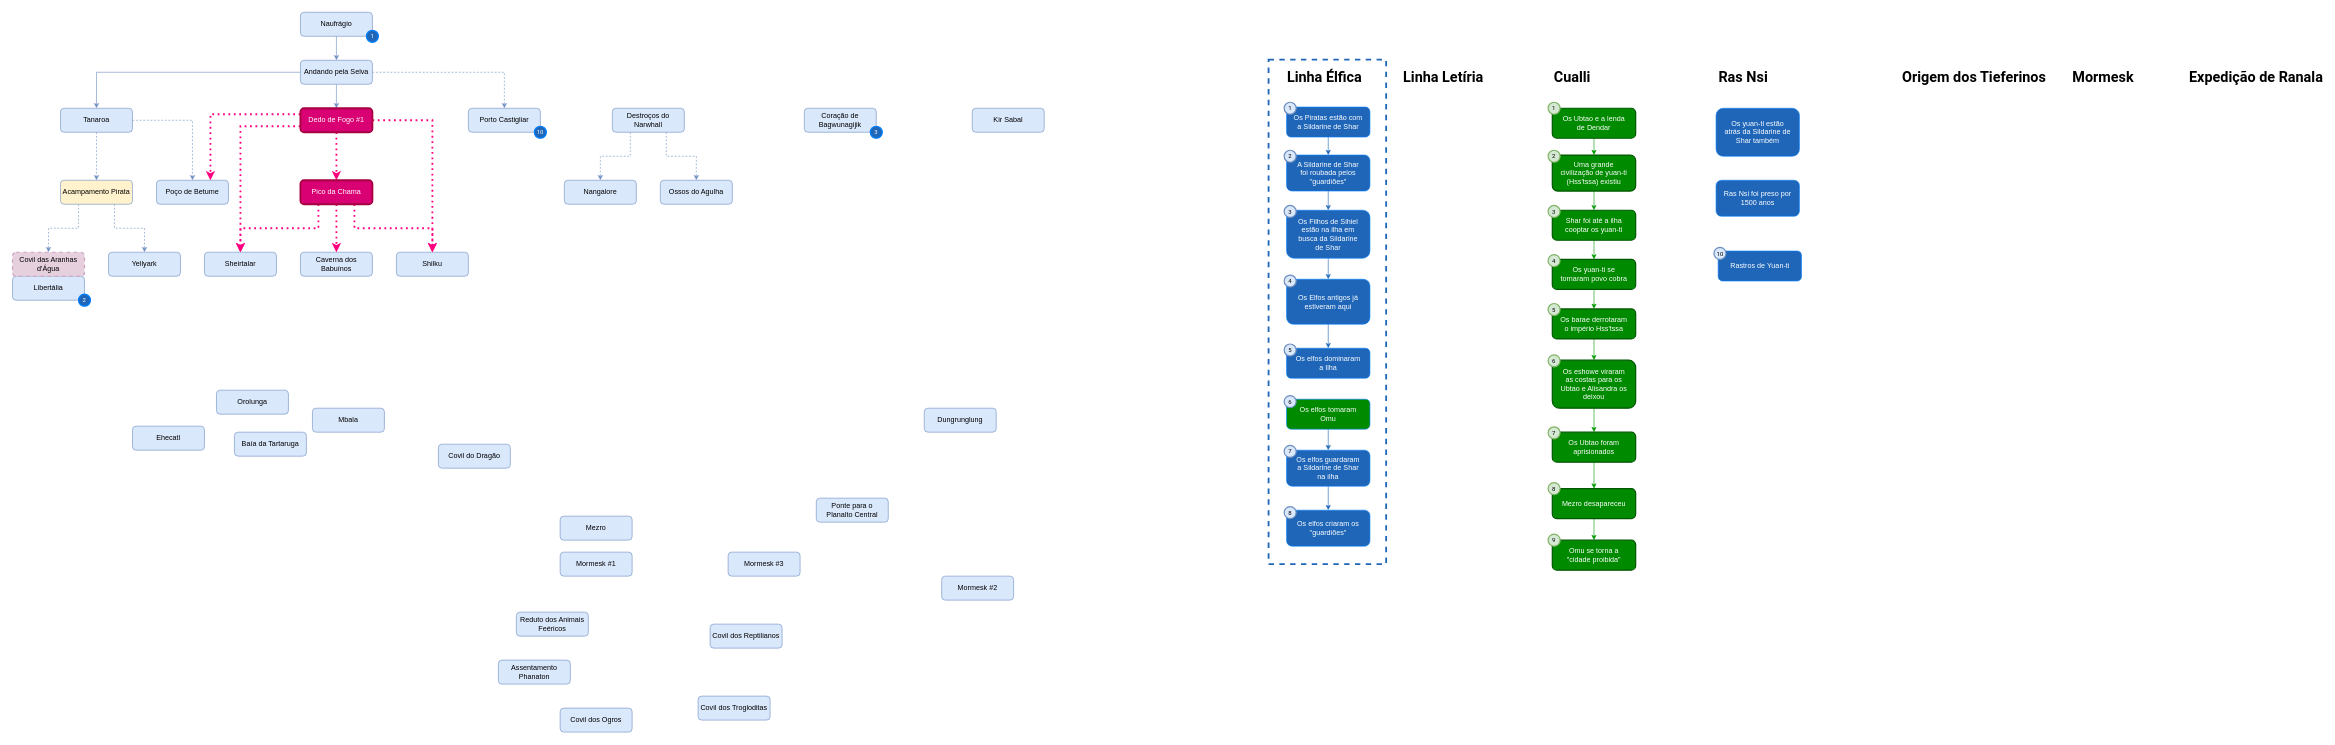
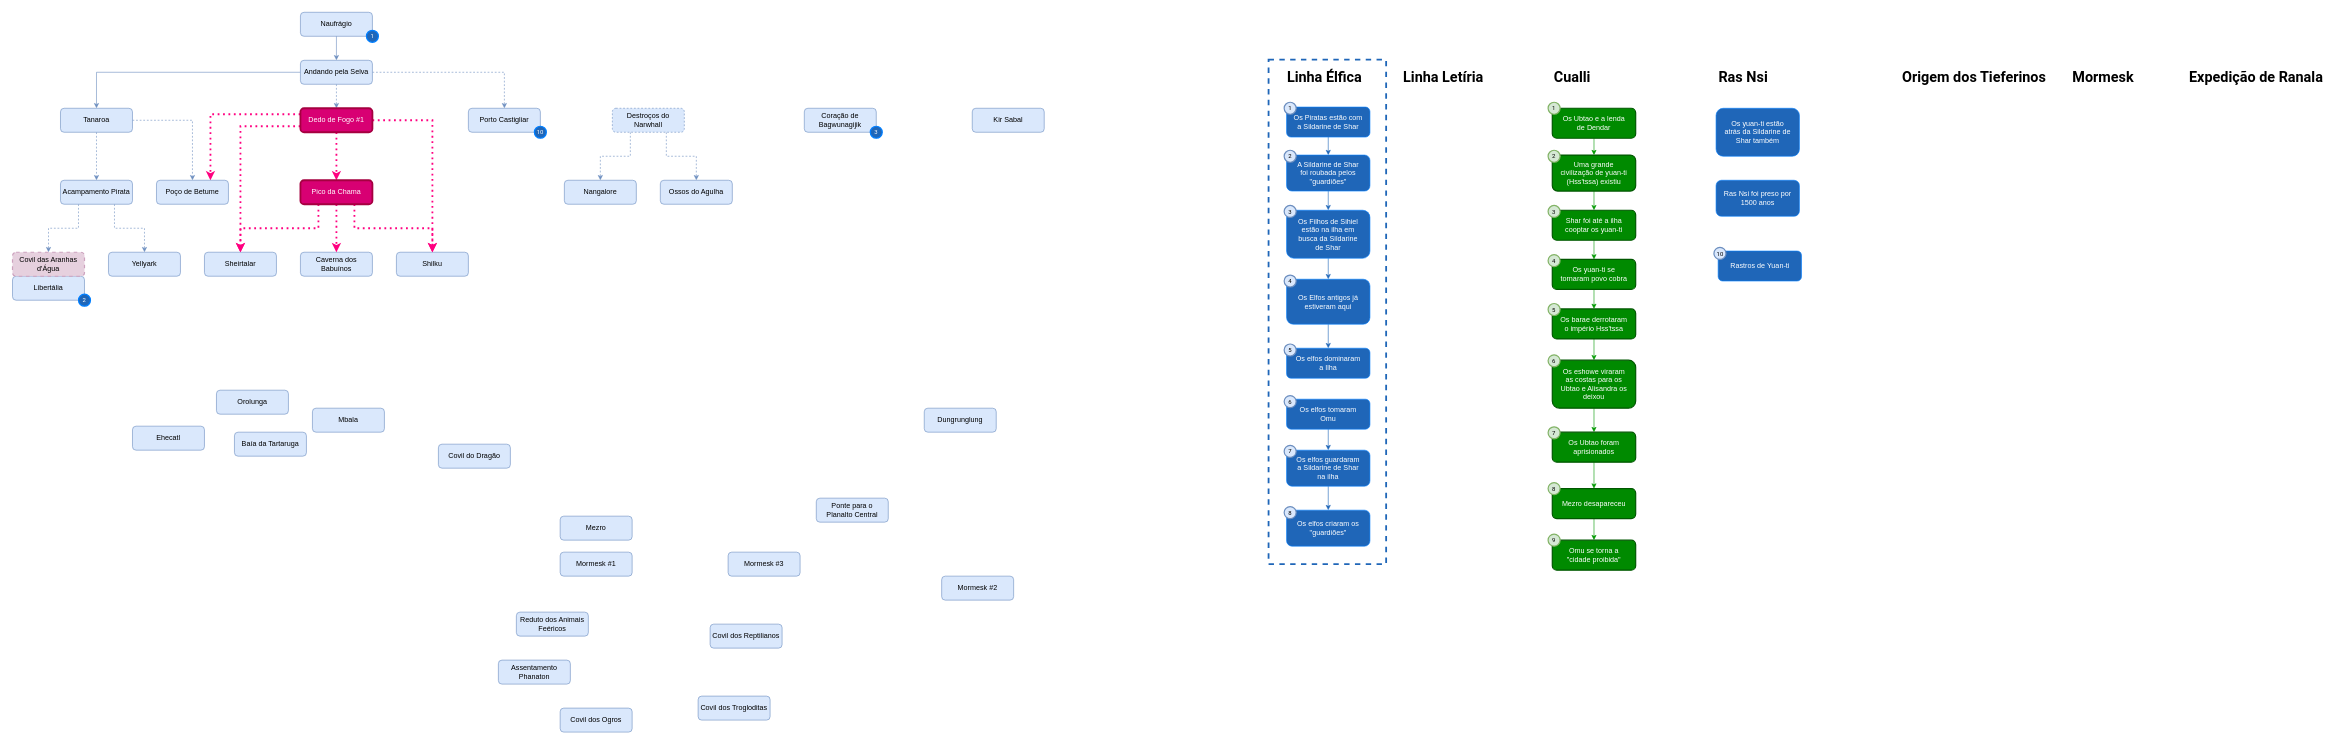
edge "Andando pela Selva" -> "Dedo de Fogo #1": style solid -> dashed
node "Destroços do Narwhall": style solid -> dashed
node "Acampamento Pirata": fillcolor #fff2cc -> #dae8fc
node "Os elfos tomaram Omu": fillcolor #008a00 -> #1f66b8
